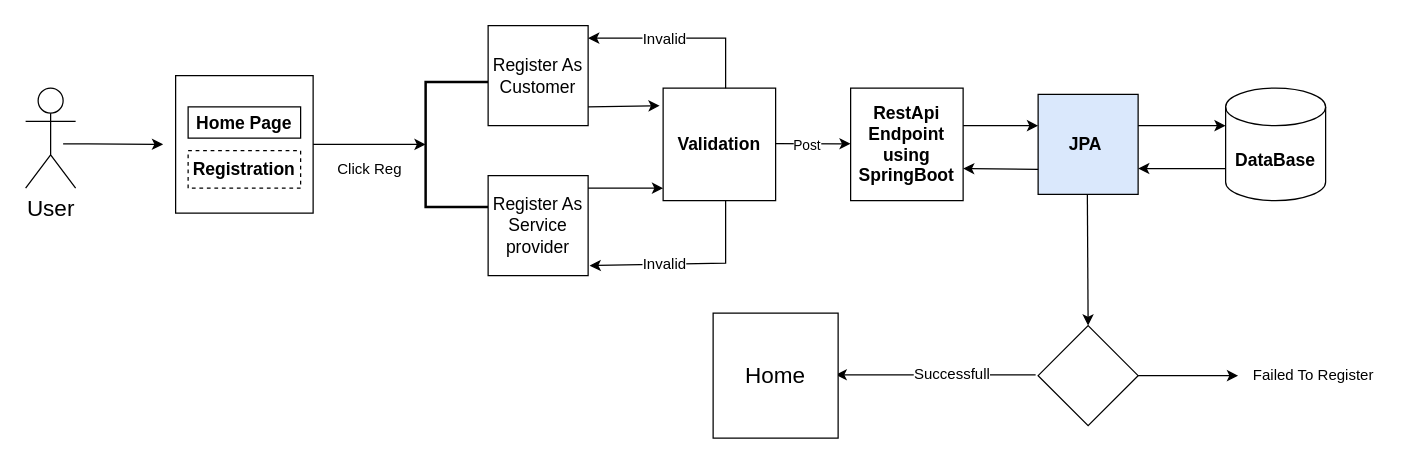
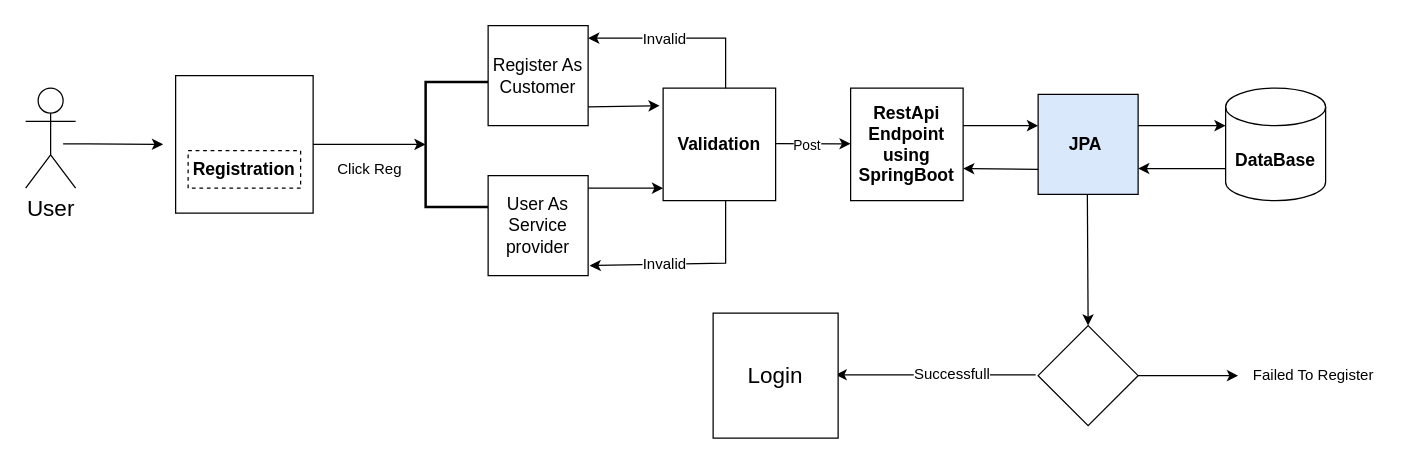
node "Home Page": removed
node "Register As Service provider": label "Register As Service provider" -> "User As Service provider"
node "Home": label "Home" -> "Login"
